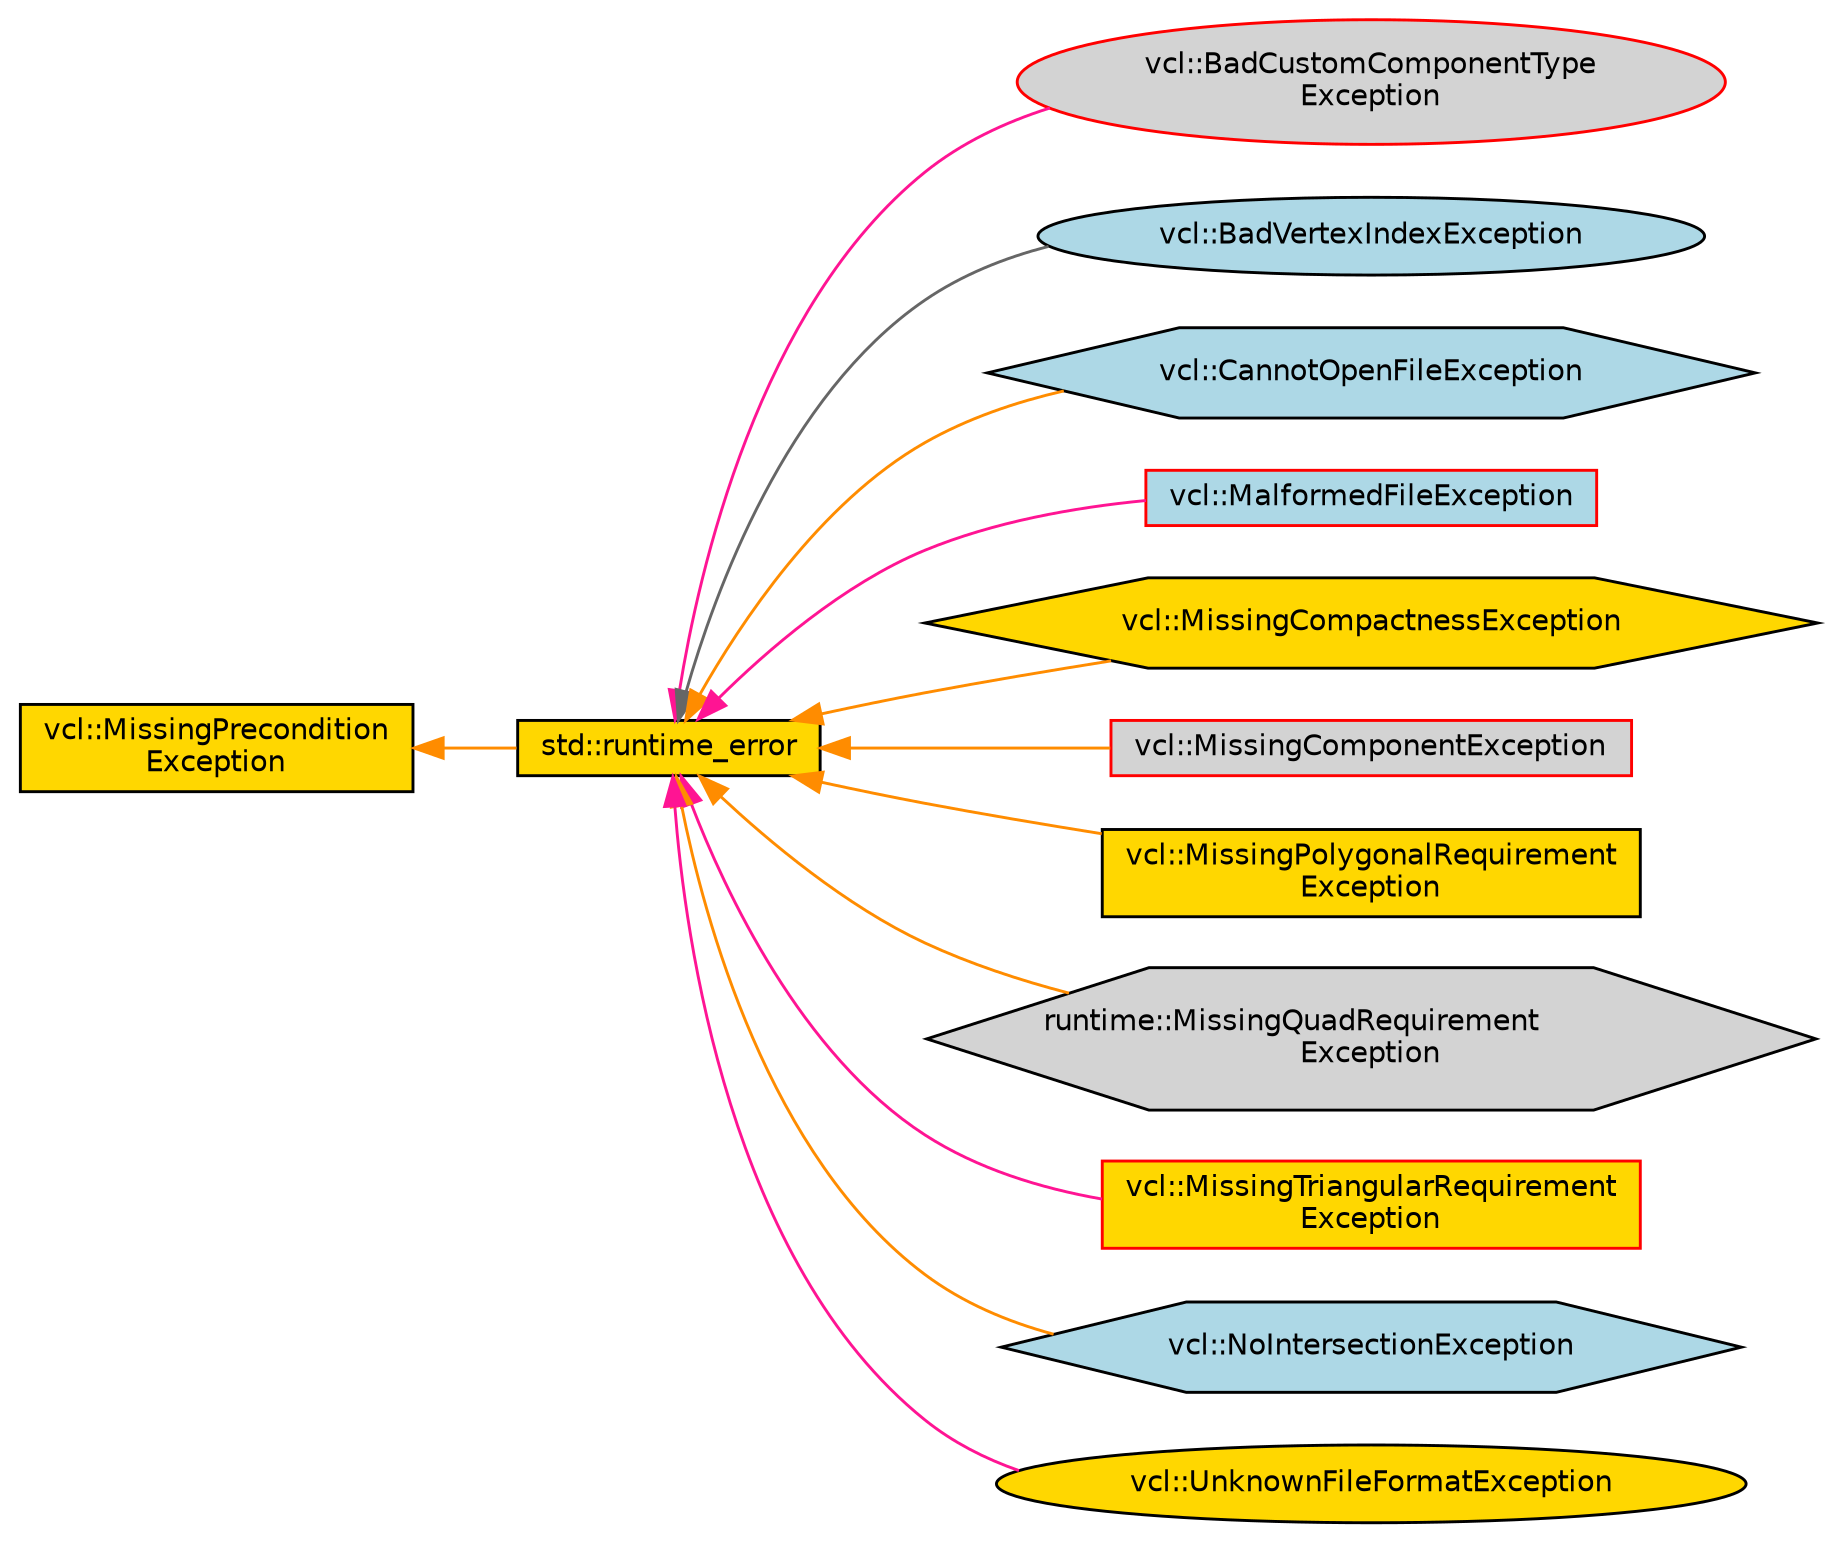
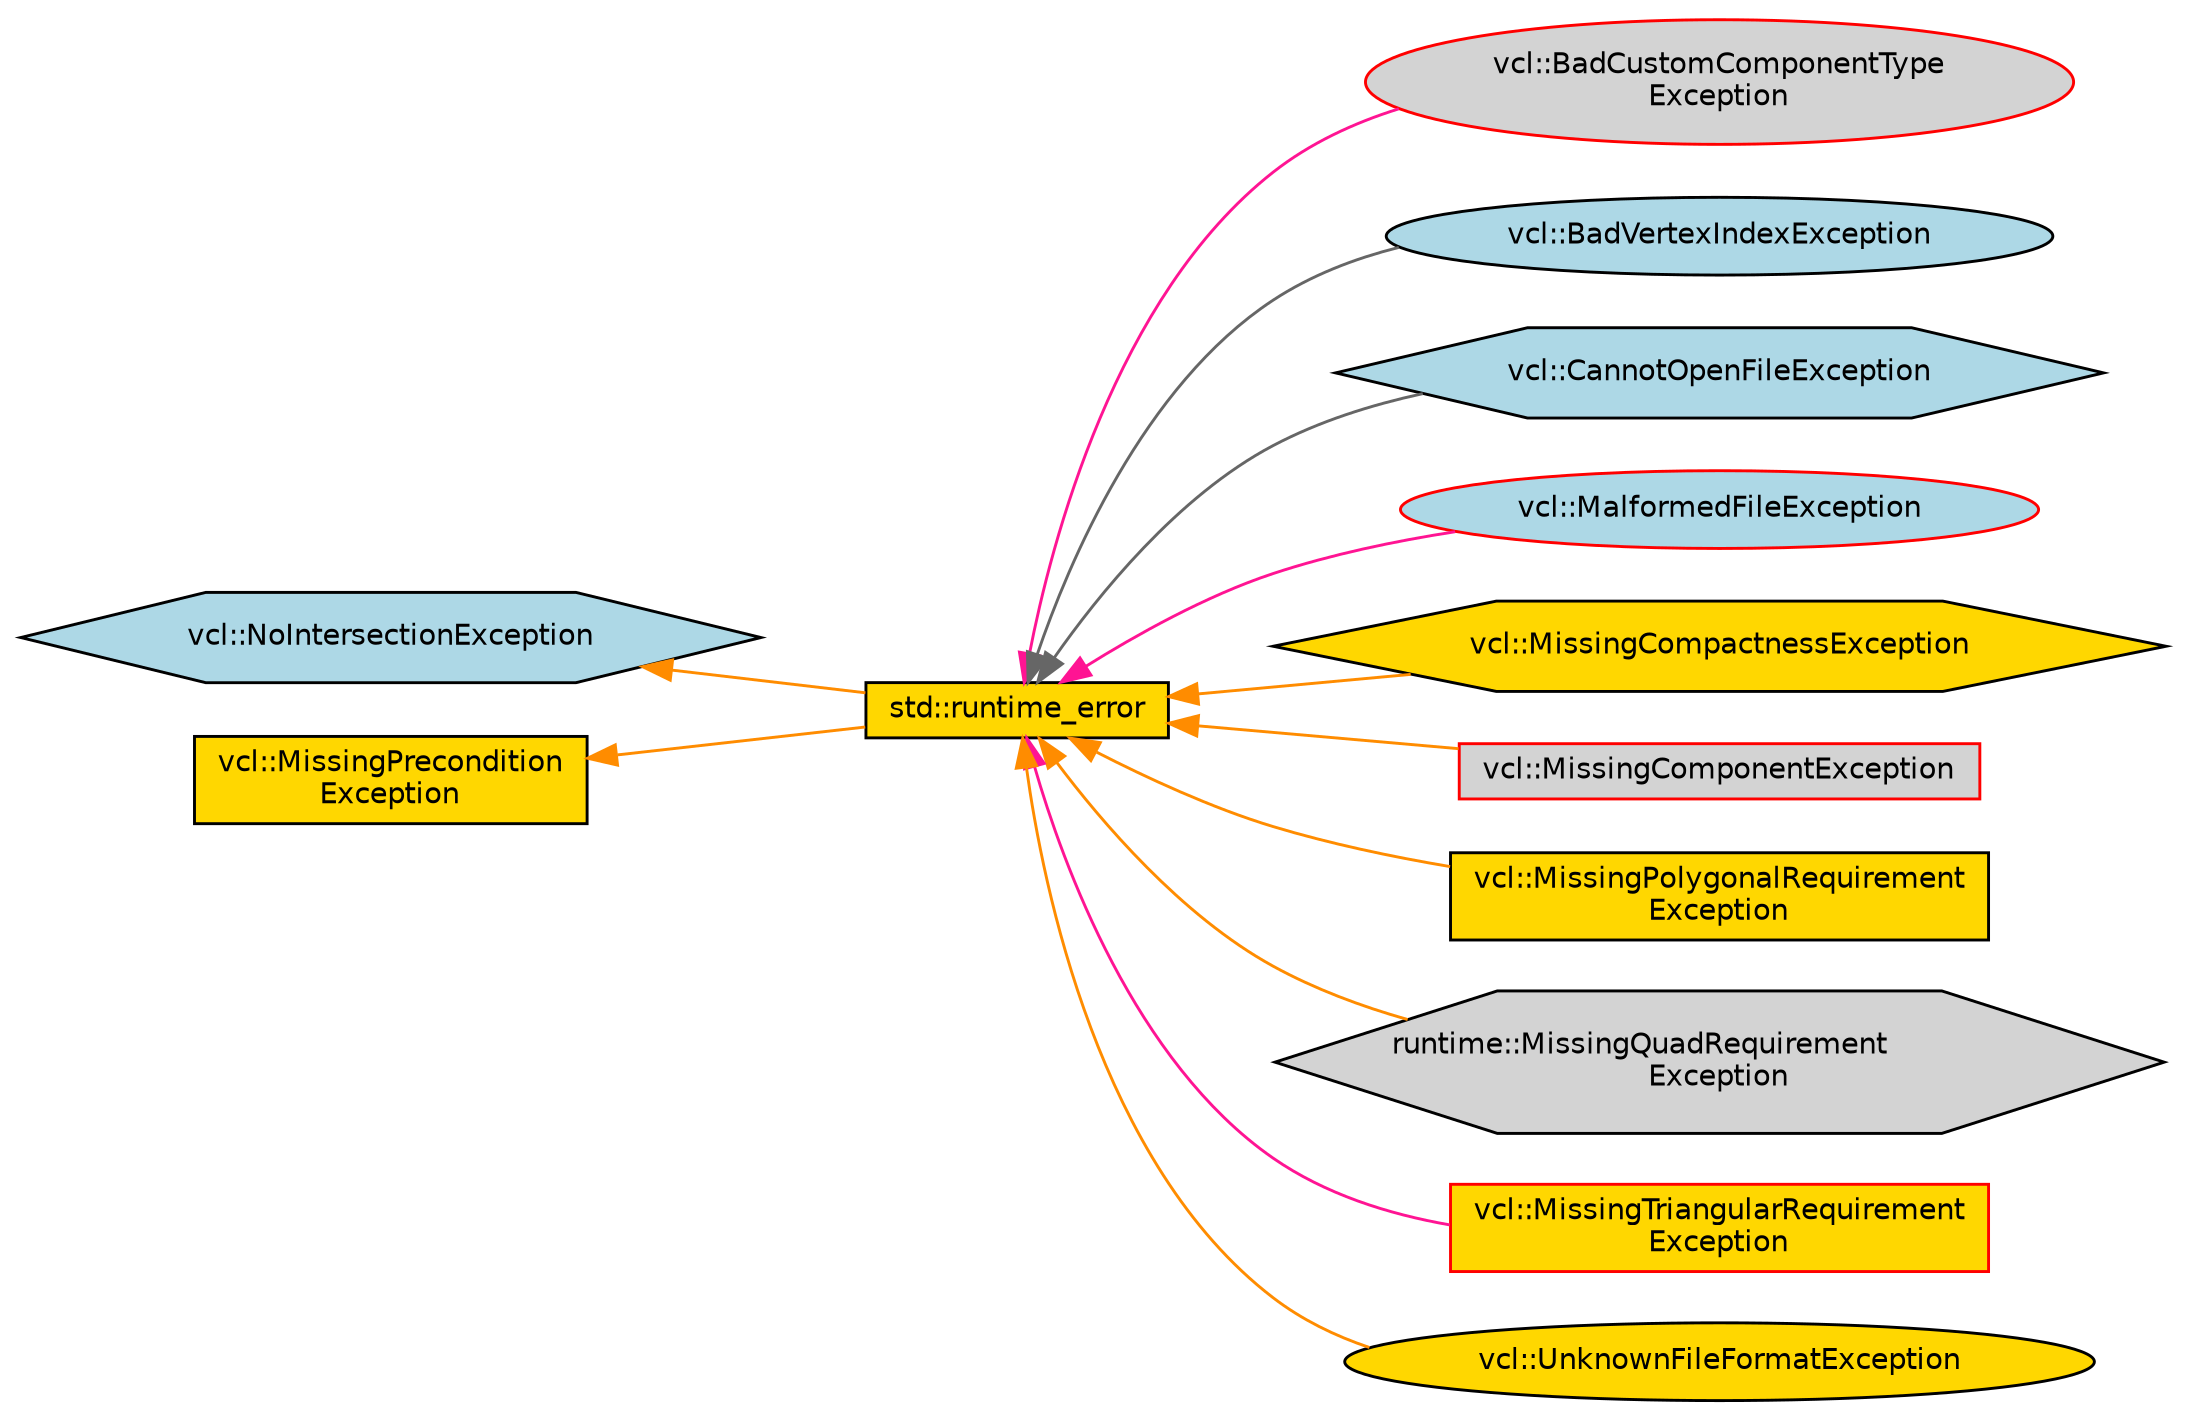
node "vcl::MalformedFileException": shape box -> ellipse
edge "vcl::CannotOpenFileException" -> "std::runtime_error": color darkorange -> gray40
edge "vcl::NoIntersectionException" -> "std::runtime_error": reversed
edge "vcl::UnknownFileFormatException" -> "std::runtime_error": color deeppink -> darkorange
